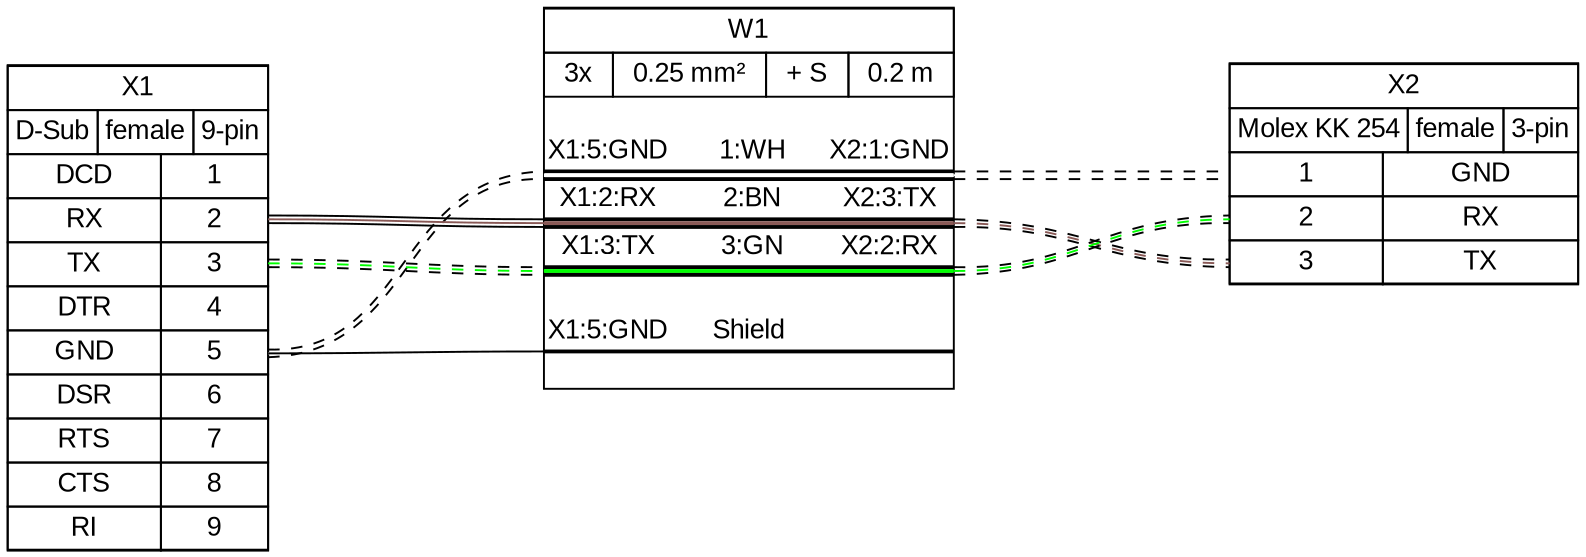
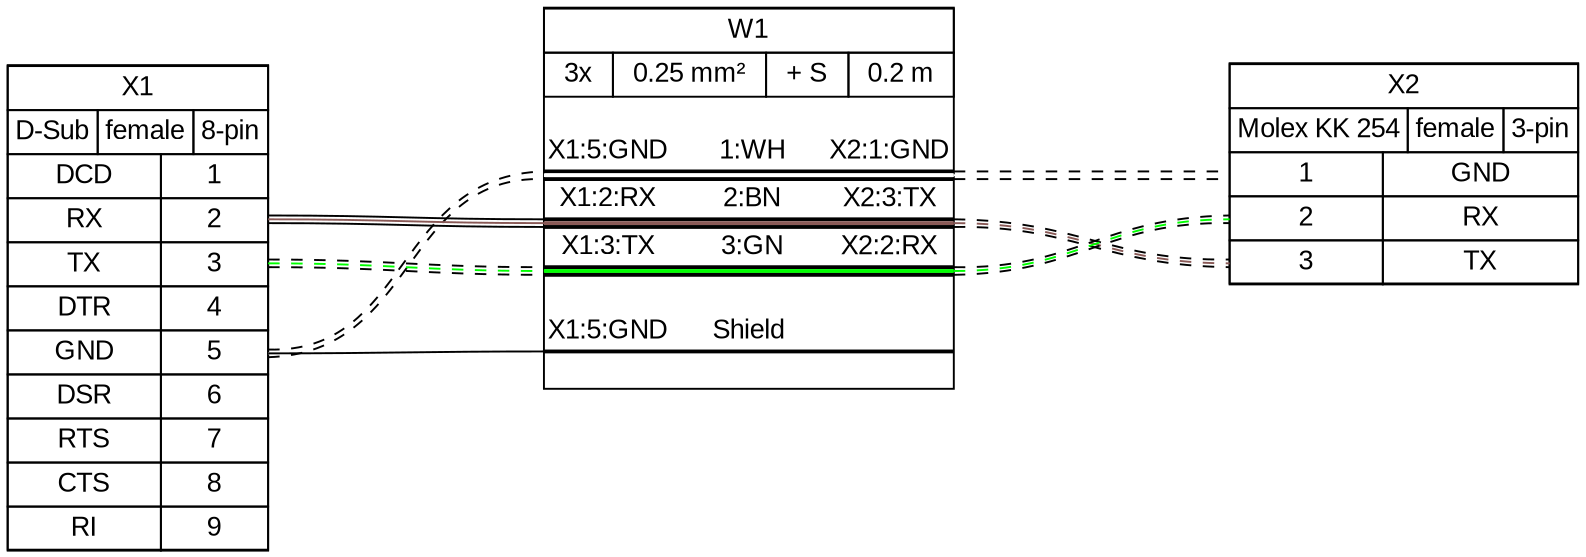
node "X1": text "9-pin" -> "8-pin"
